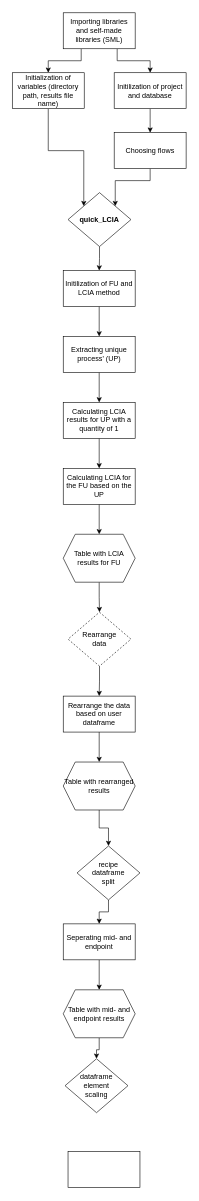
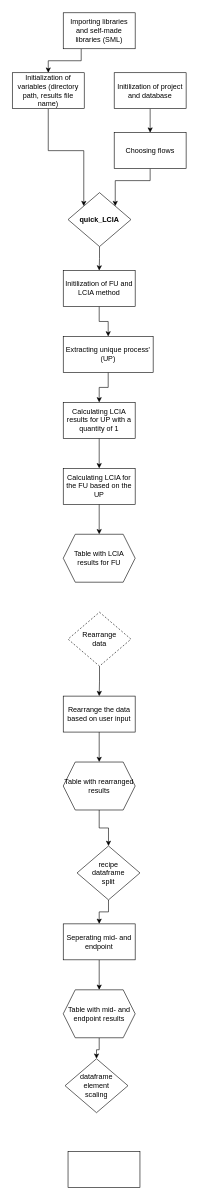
edge "Importing libraries and self-made libraries (SML)" -> "Initilization of project and database": removed
node "Extracting unique process' (UP)": size 72x36 -> 90x36
edge "Table with LCIA results for FU" -> "Rearrange data": removed
node "Rearrange the data based on user dataframe": label "Rearrange the data based on user dataframe" -> "Rearrange the data based on user input"
